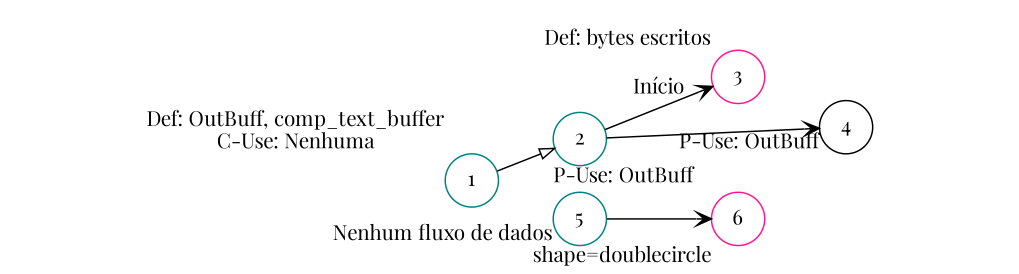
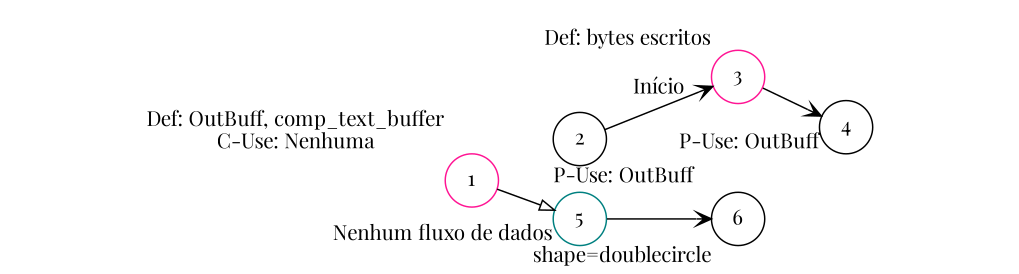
edge "2 P-Use: OutBuff" -> "4 P-Use: OutBuff": now "3 Def: bytes escritos" -> "4 P-Use: OutBuff"
node "2 P-Use: OutBuff": color teal -> black
edge "1 Def: OutBuff, comp_text_buffer C-Use: Nenhuma" -> "2 P-Use: OutBuff": now "1 Def: OutBuff, comp_text_buffer C-Use: Nenhuma" -> "5 Nenhum fluxo de dados"
node "1 Def: OutBuff, comp_text_buffer C-Use: Nenhuma": color teal -> deeppink
node "6 shape=doublecircle": color deeppink -> black
